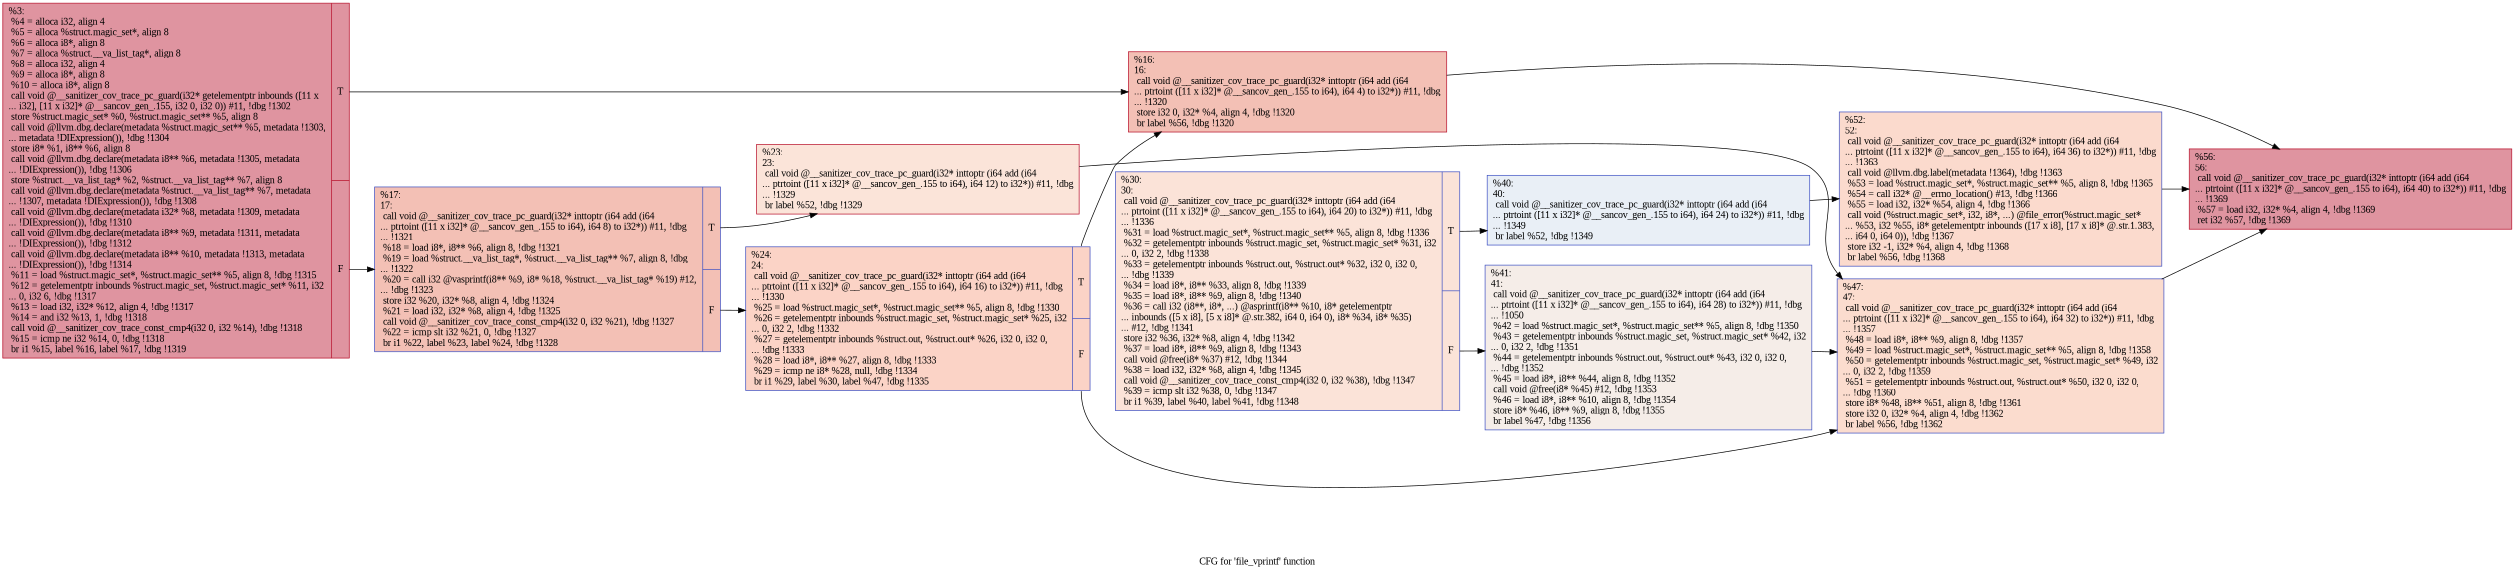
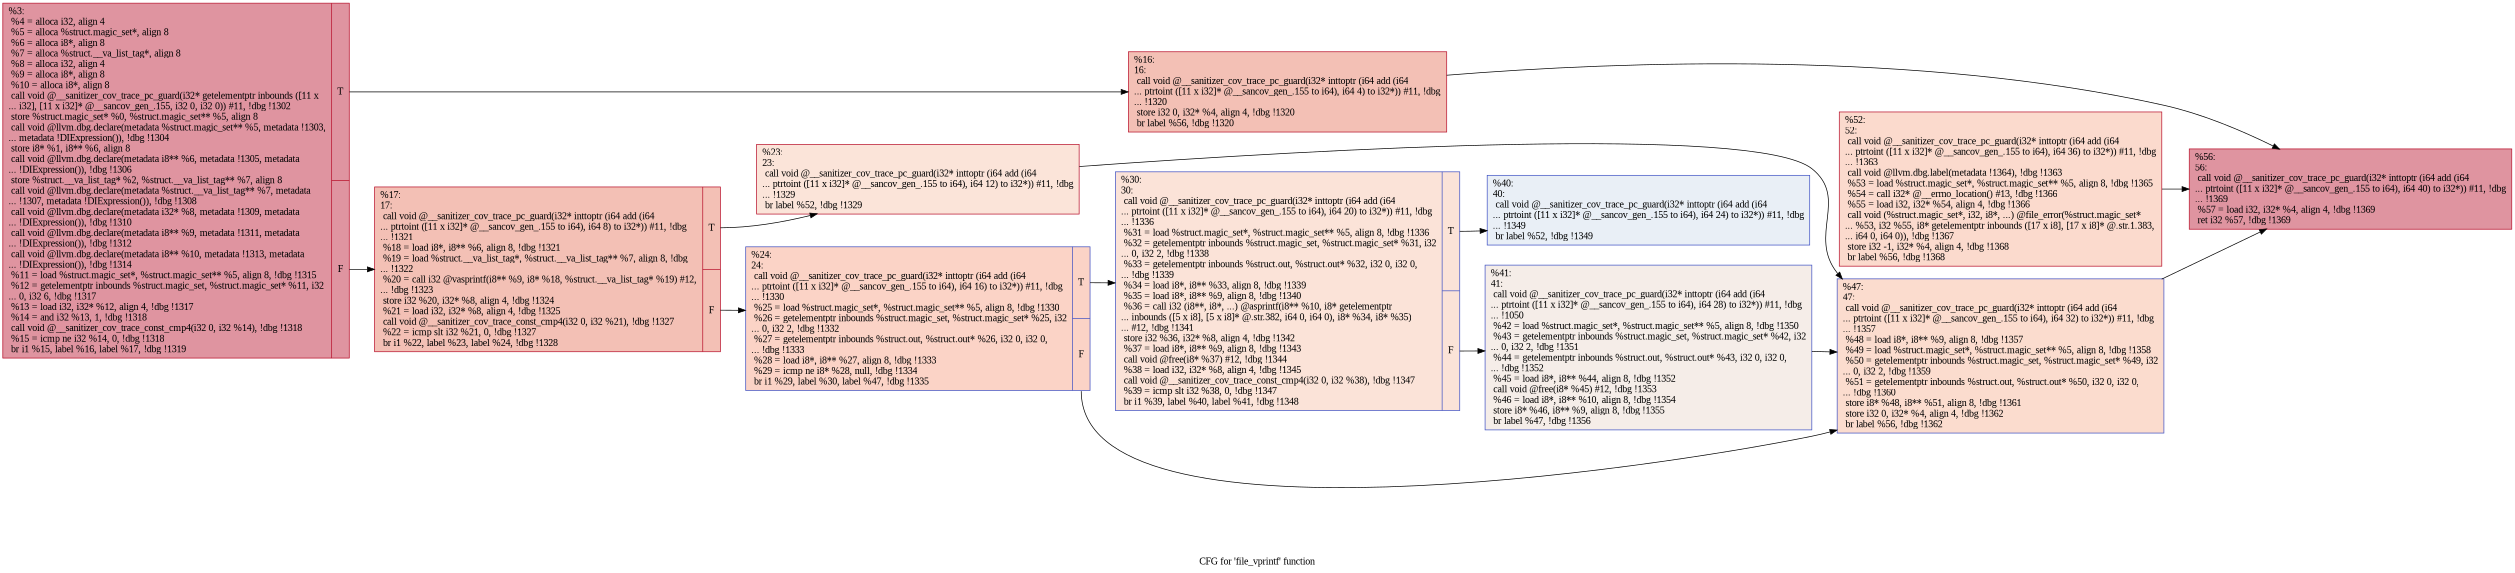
edge "%24:" -> "%16:": now "%24:" -> "%30:"
node "%52:": color #3d50c3ff -> #b70d28ff
edge "%40:" -> "%52:": removed
node "%17:": color #3d50c3ff -> #b70d28ff
